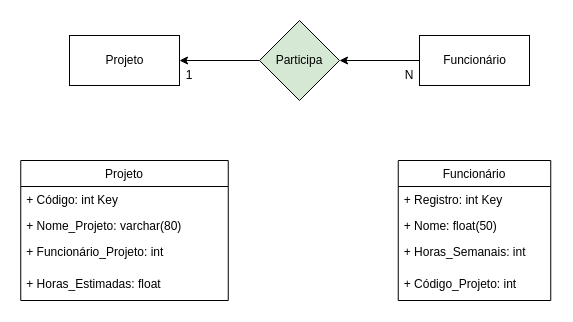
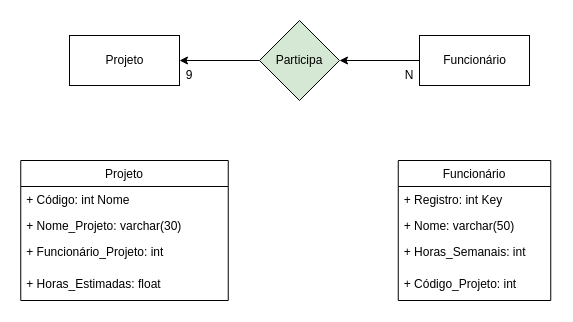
node "1": label "1" -> "9"
node "+ Código: int Key": label "+ Código: int Key" -> "+ Código: int Nome"
node "+ Nome_Projeto: varchar(80)": label "+ Nome_Projeto: varchar(80)" -> "+ Nome_Projeto: varchar(30)"
node "+ Nome: float(50)": label "+ Nome: float(50)" -> "+ Nome: varchar(50)"
